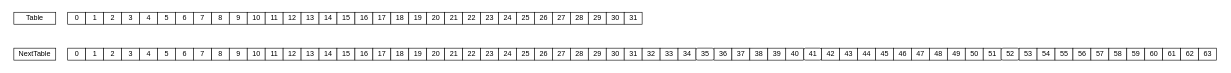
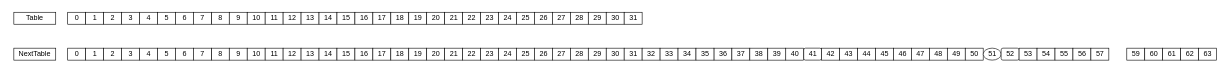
node "35": shape rounded rectangle -> rectangle
node "51": shape rectangle -> ellipse
node "58": removed
